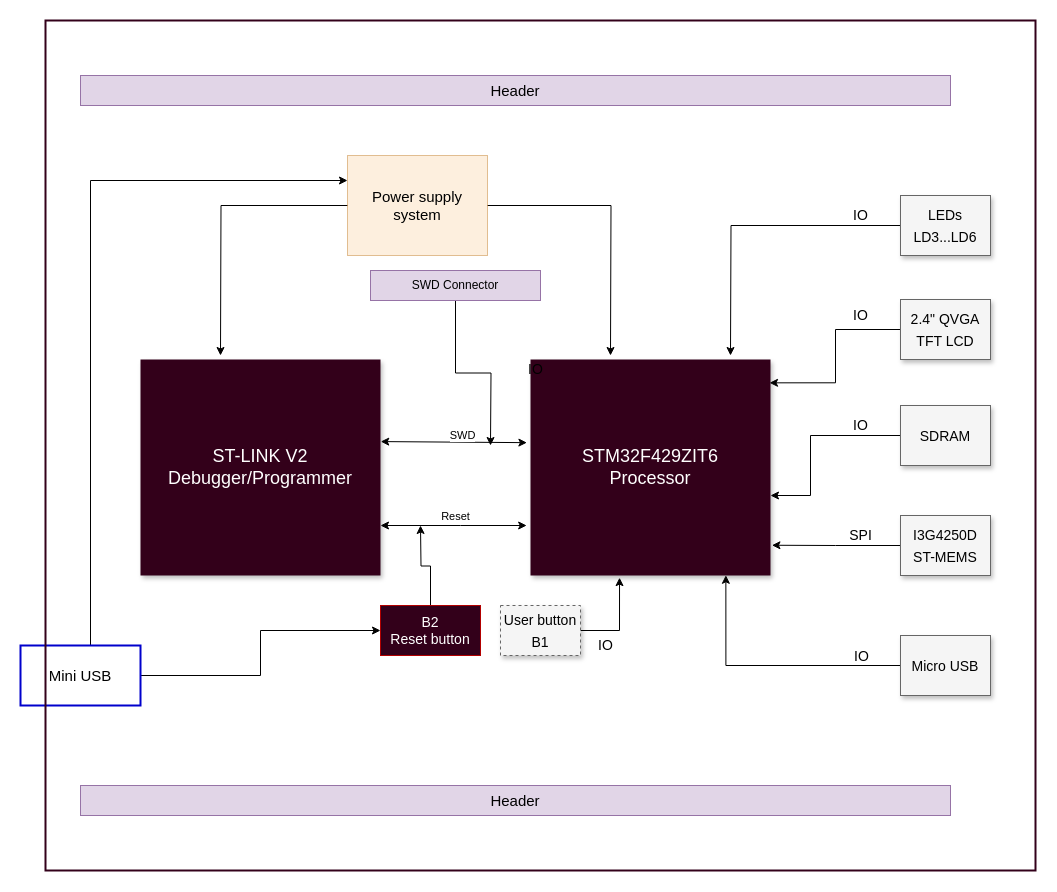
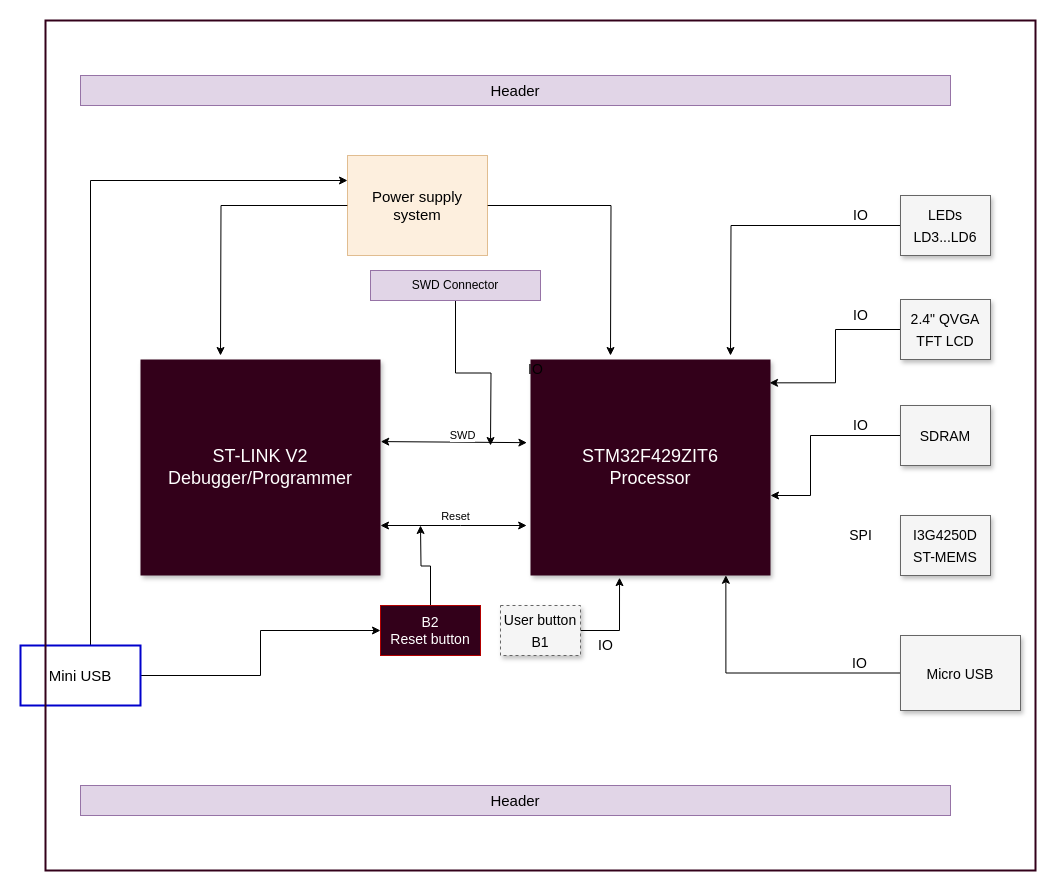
edge "I3G4250D ST-MEMS" -> "STM32F429ZIT6 Processor": removed
node "Micro USB": size 90x60 -> 120x75
